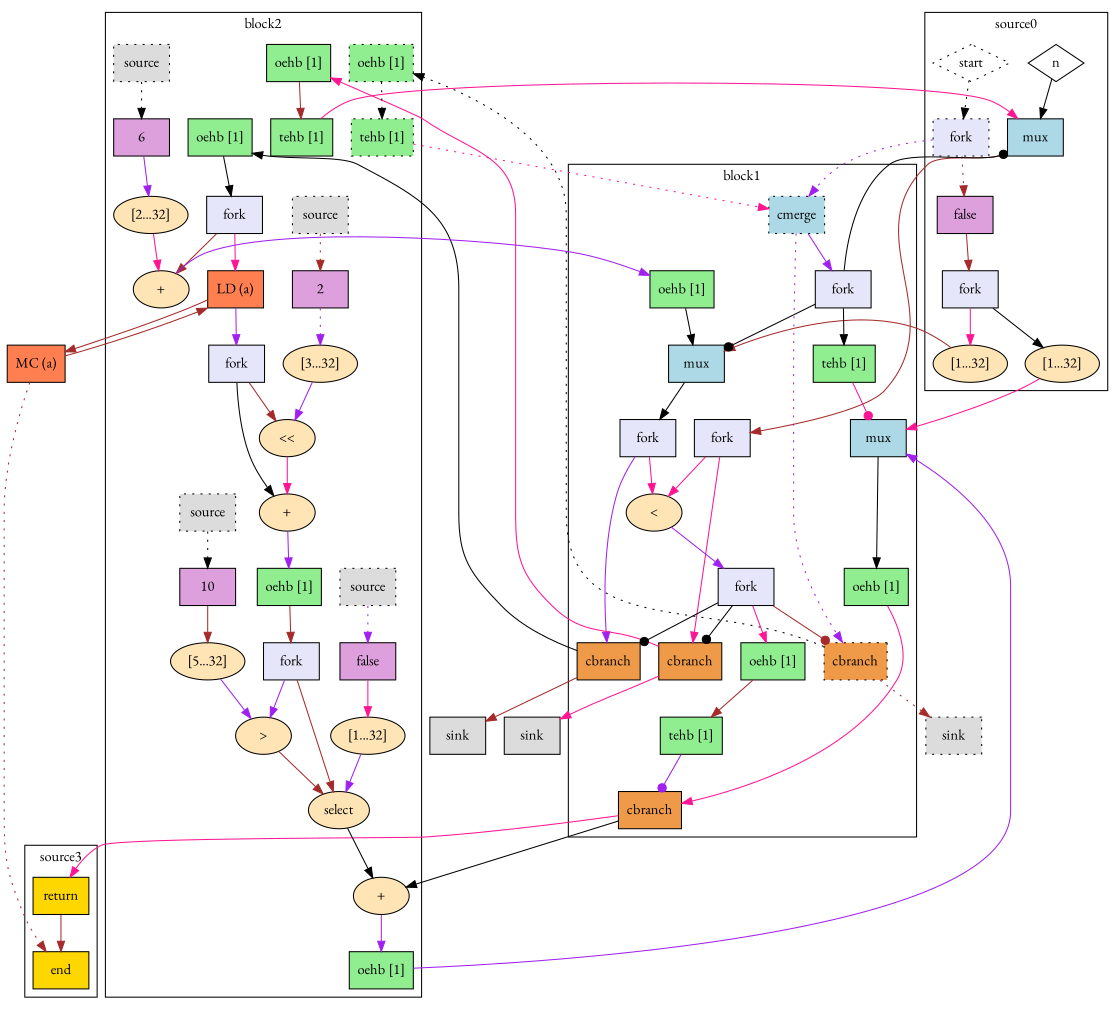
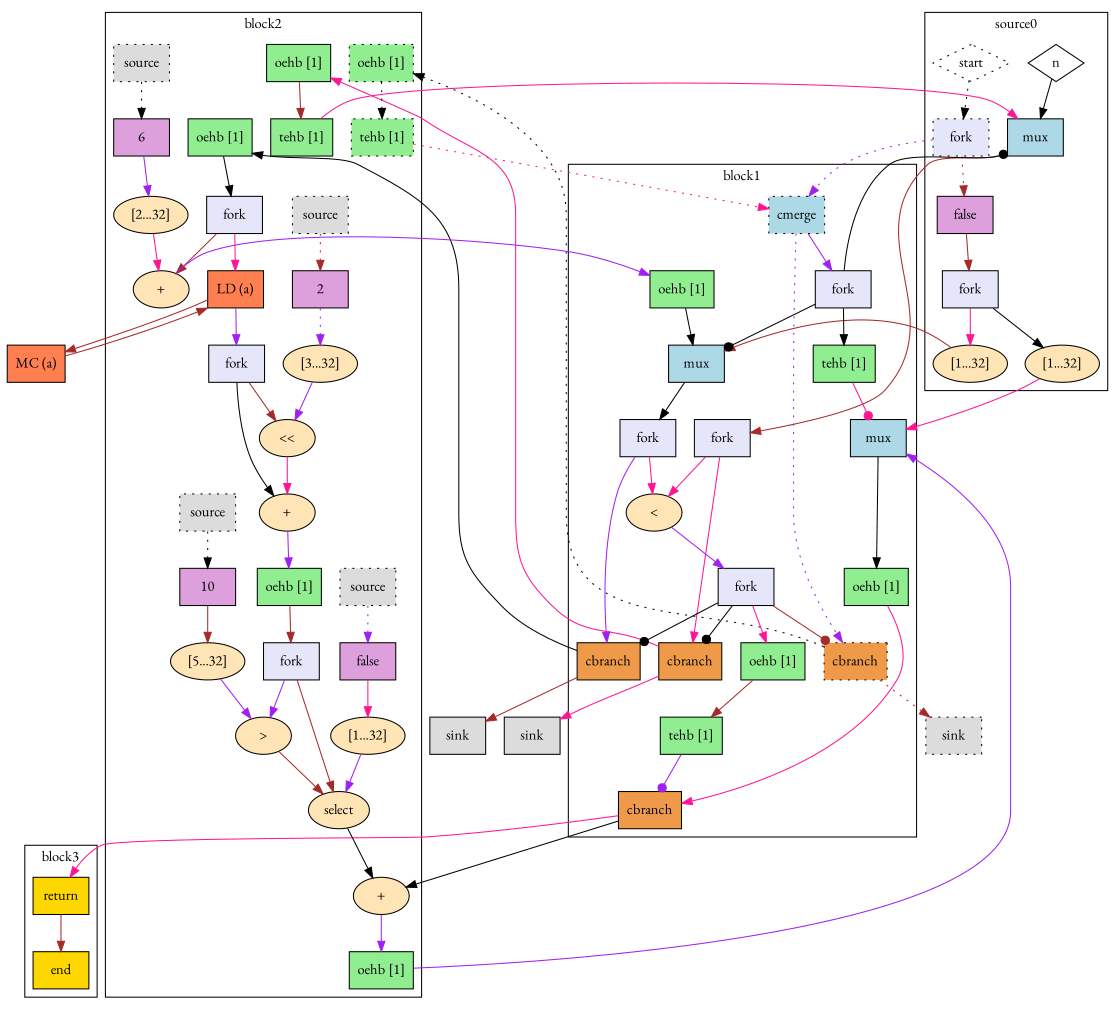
edge "MC (a)" -- "end": removed
cluster "source3": label "source3" -> "block3"
